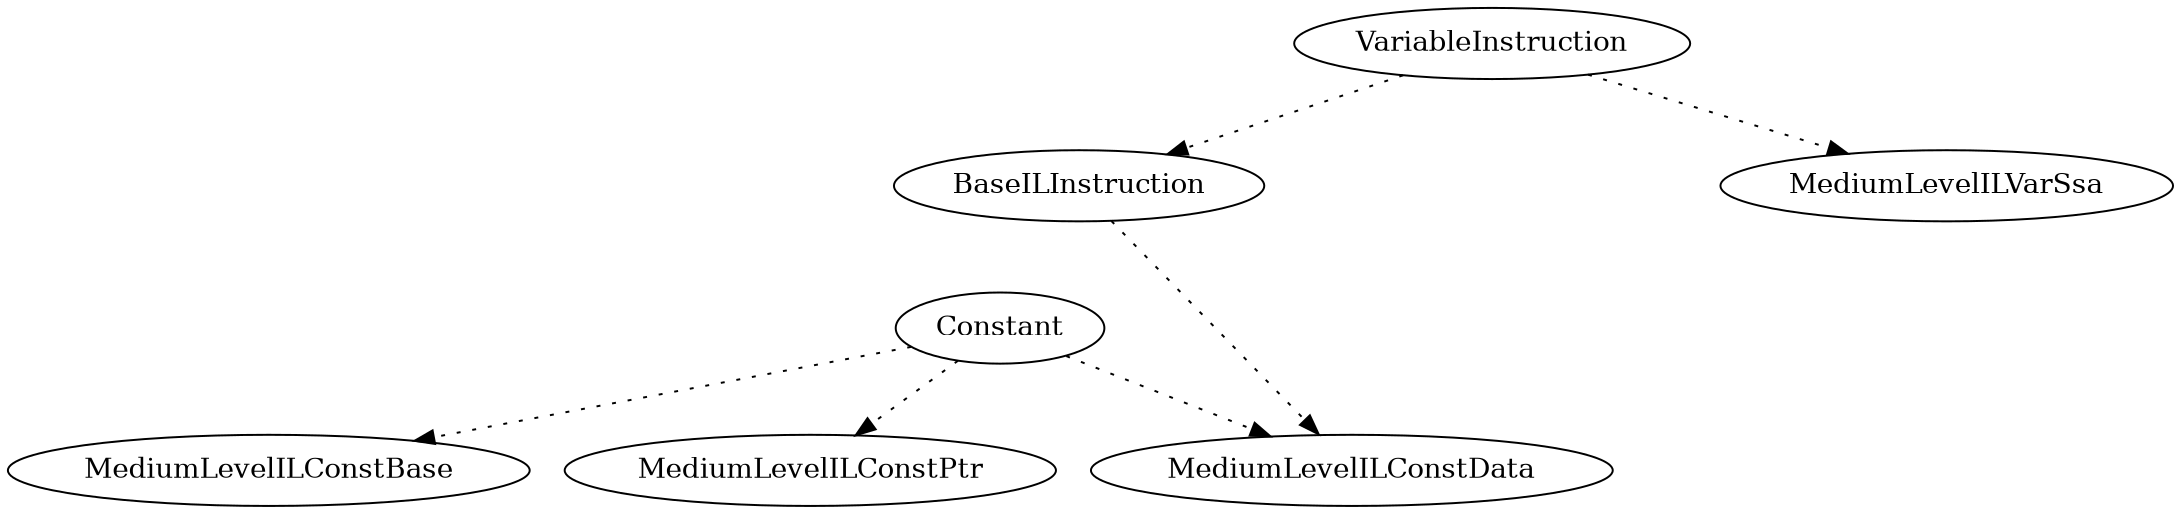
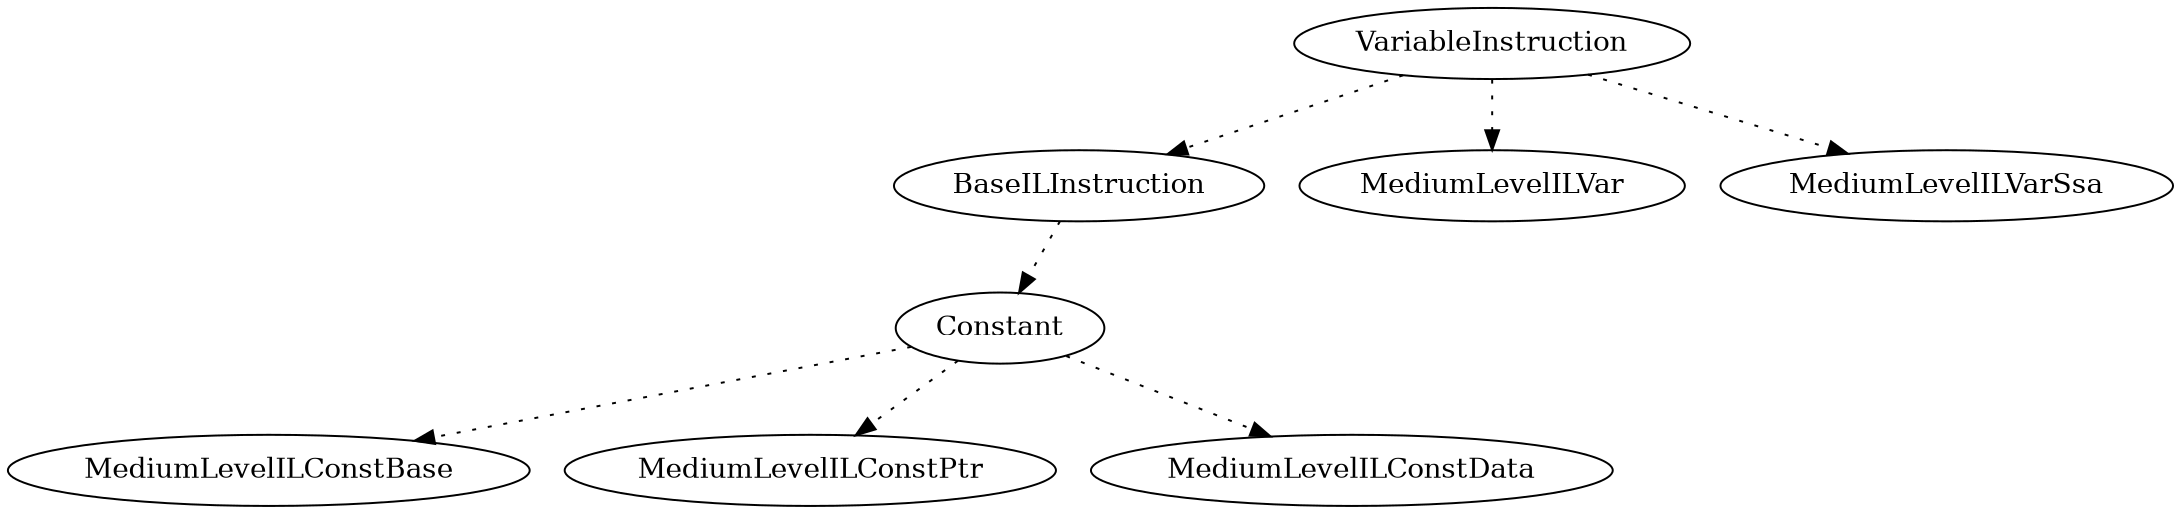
node "MediumLevelILVar": added
edge "BaseILInstruction" -> "MediumLevelILConstData": now "BaseILInstruction" -> "Constant"
